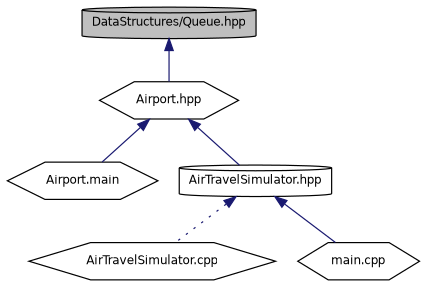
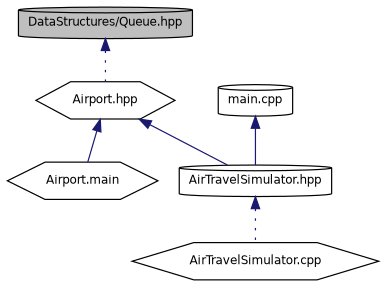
edge "Airport.hpp" -> "DataStructures/Queue.hpp": style solid -> dotted
edge "main.cpp" -> "AirTravelSimulator.hpp": reversed
node "main.cpp": shape hexagon -> cylinder
